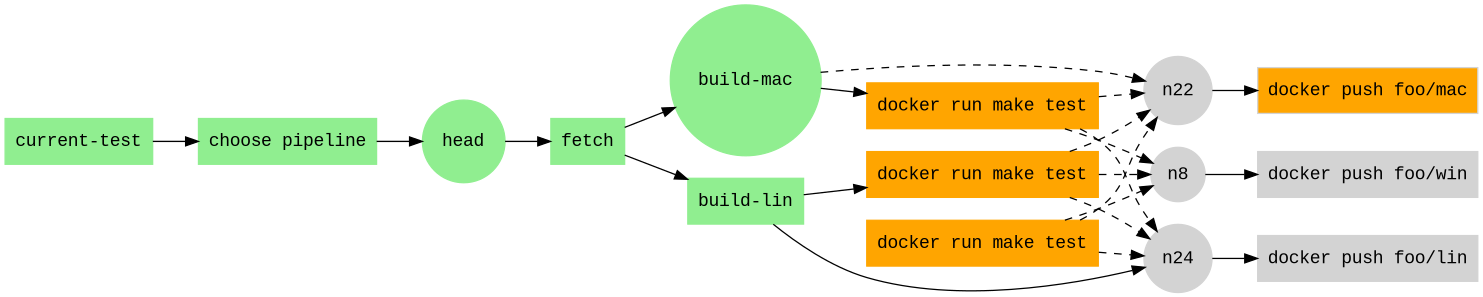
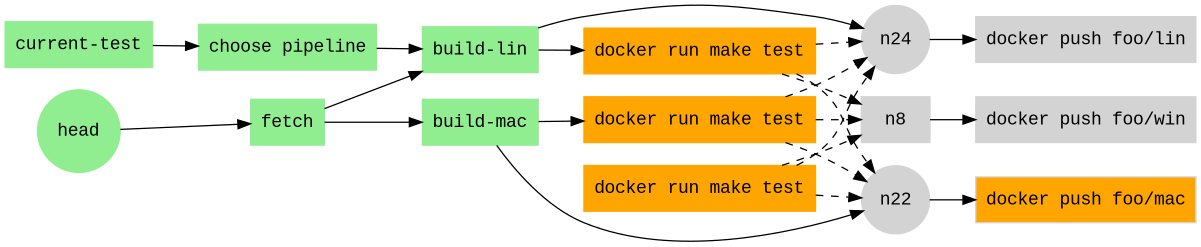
edge "build-mac" -> "n22": style dashed -> solid
node "build-mac": shape circle -> box
edge "choose pipeline" -> "head": now "choose pipeline" -> "build-lin"
node "n8": shape circle -> box
